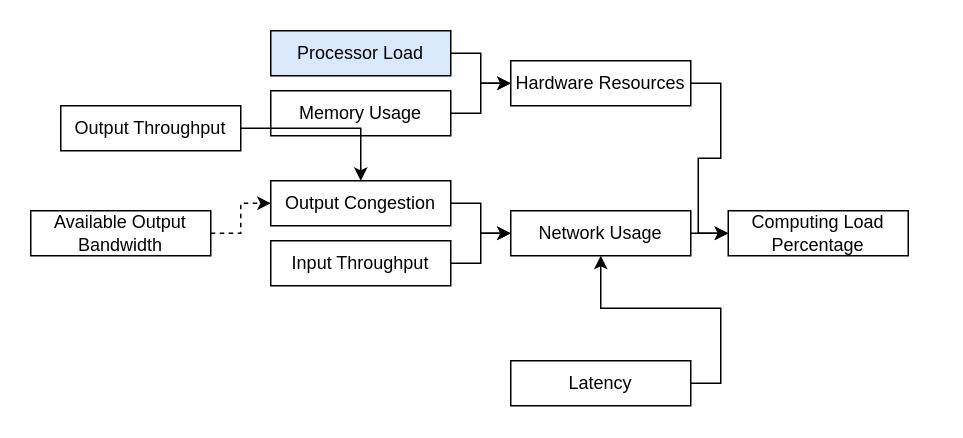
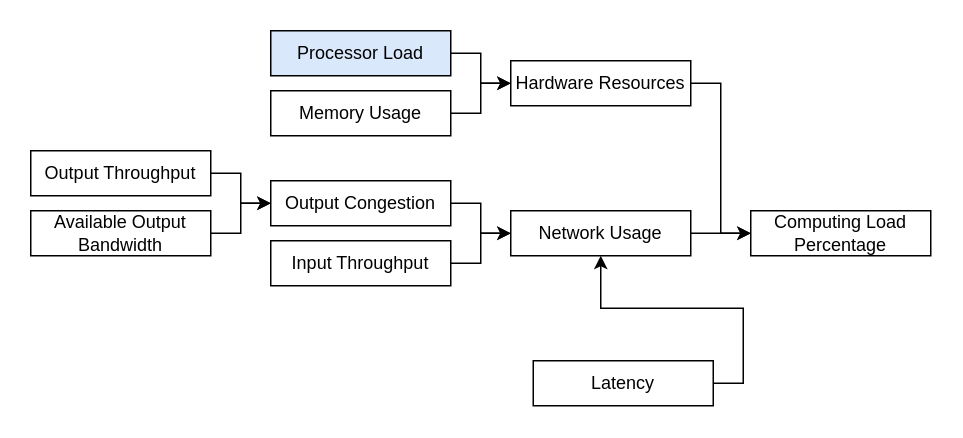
node "Output Throughput": moved (151, 128) -> (121, 173)
edge "Available Output Bandwidth" -> "Output Congestion": style dashed -> solid
node "Computing Load Percentage": moved (818, 233) -> (841, 233)
node "Latency": moved (601, 383) -> (623, 383)
